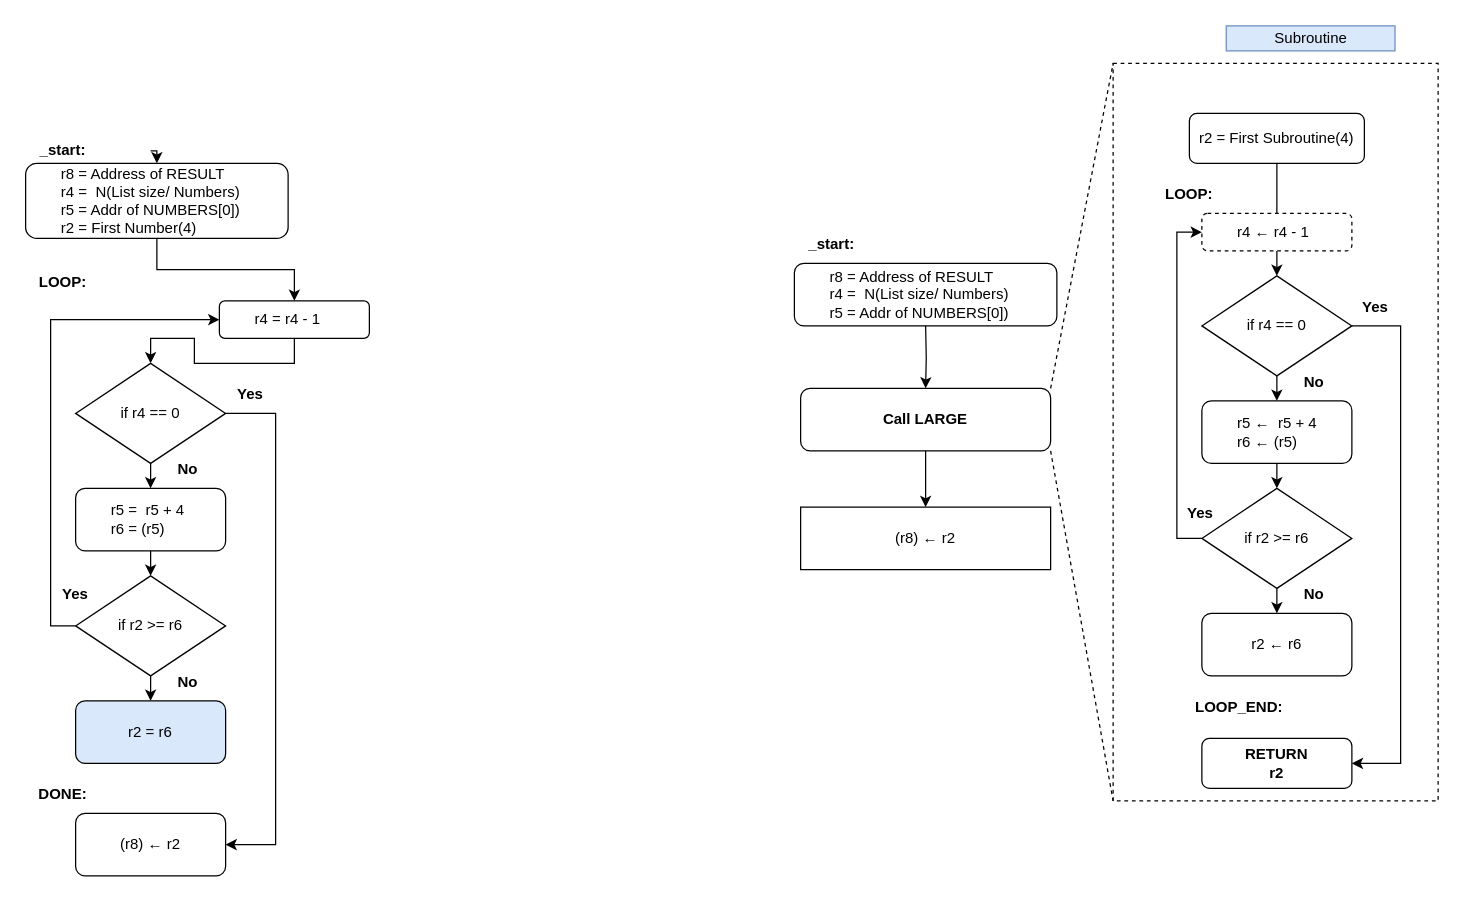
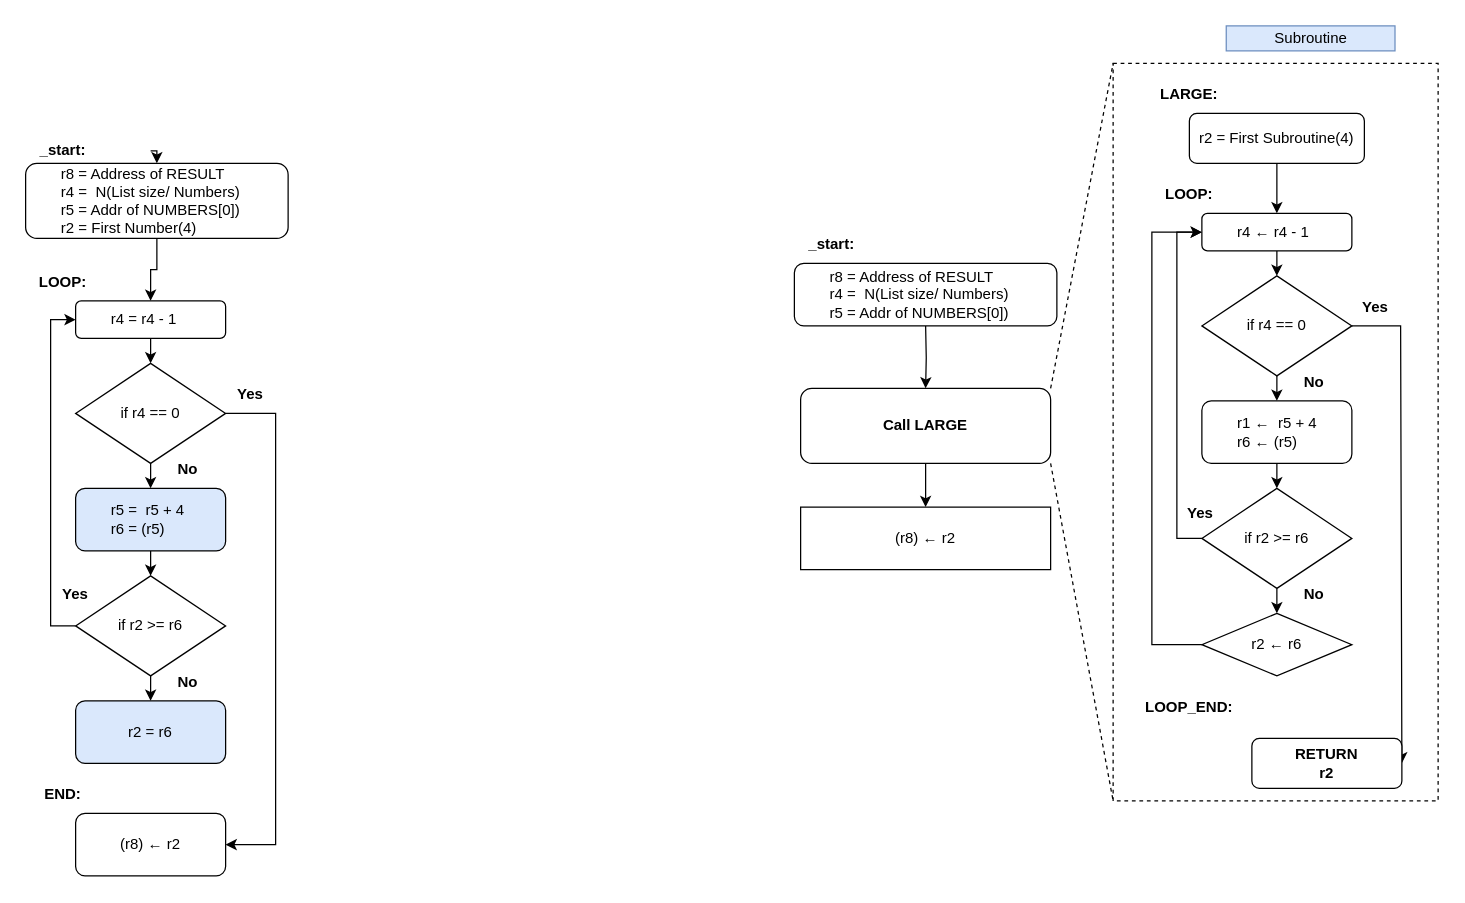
node "LARGE:": added
edge "r2 = First Subroutine(4)" -- "r4 ← r4 - 1": arrowhead none -> classic
node "r4 ← r4 - 1": style dashed -> solid
node "r4 = r4 - 1": moved (294, 319) -> (151, 319)
node "Call LARGE": size 250x63 -> 250x75
node "r5 ← r5 + 4 r6 ← (r5)": label "r5 ← r5 + 4 r6 ← (r5)" -> "r1 ← r5 + 4 r6 ← (r5)"
edge "r2 ← r6" -> "r4 ← r4 - 1": added
node "r5 = r5 + 4 r6 = (r5)": fillcolor #ffffff -> #dae8fc
node "r2 ← r6": shape rounded rectangle -> diamond
node "LOOP_END:": moved (1239, 707) -> (1189, 707)
node "RETURN r2": moved (1277, 763) -> (1327, 763)
node "DONE:": label "DONE:" -> "END:"
